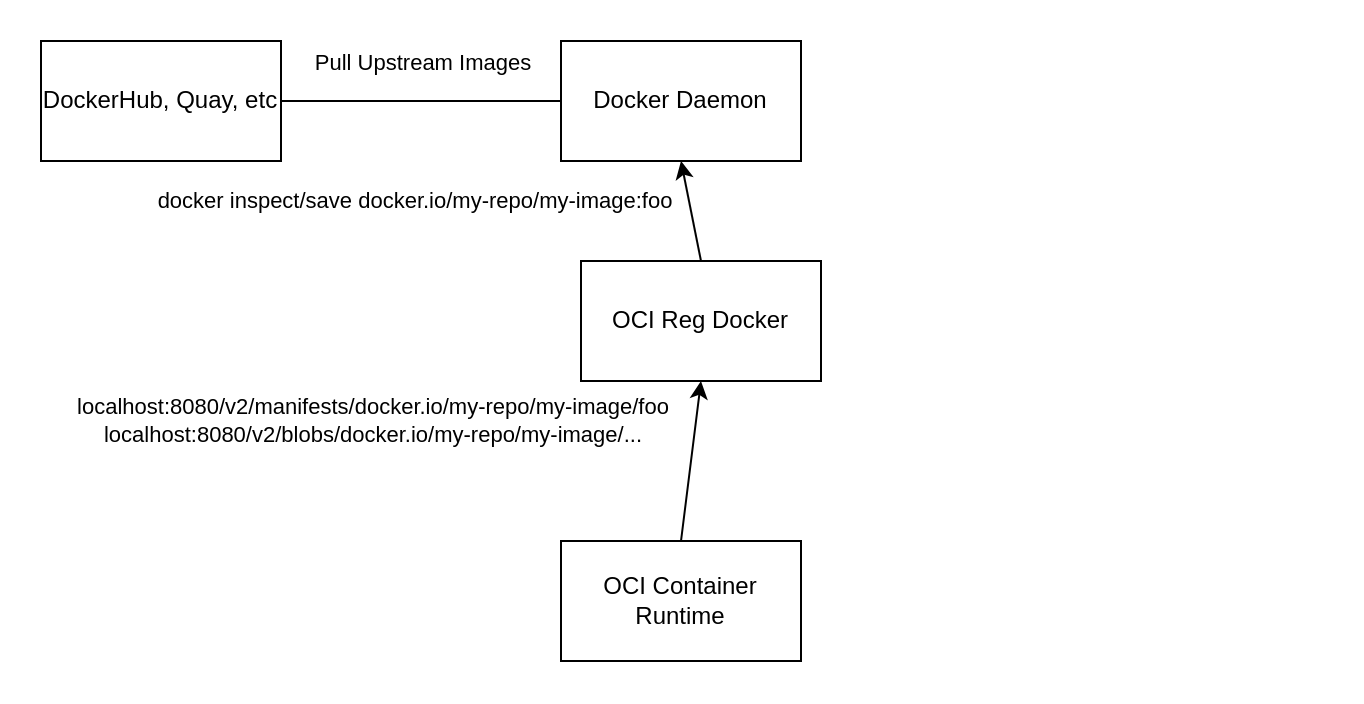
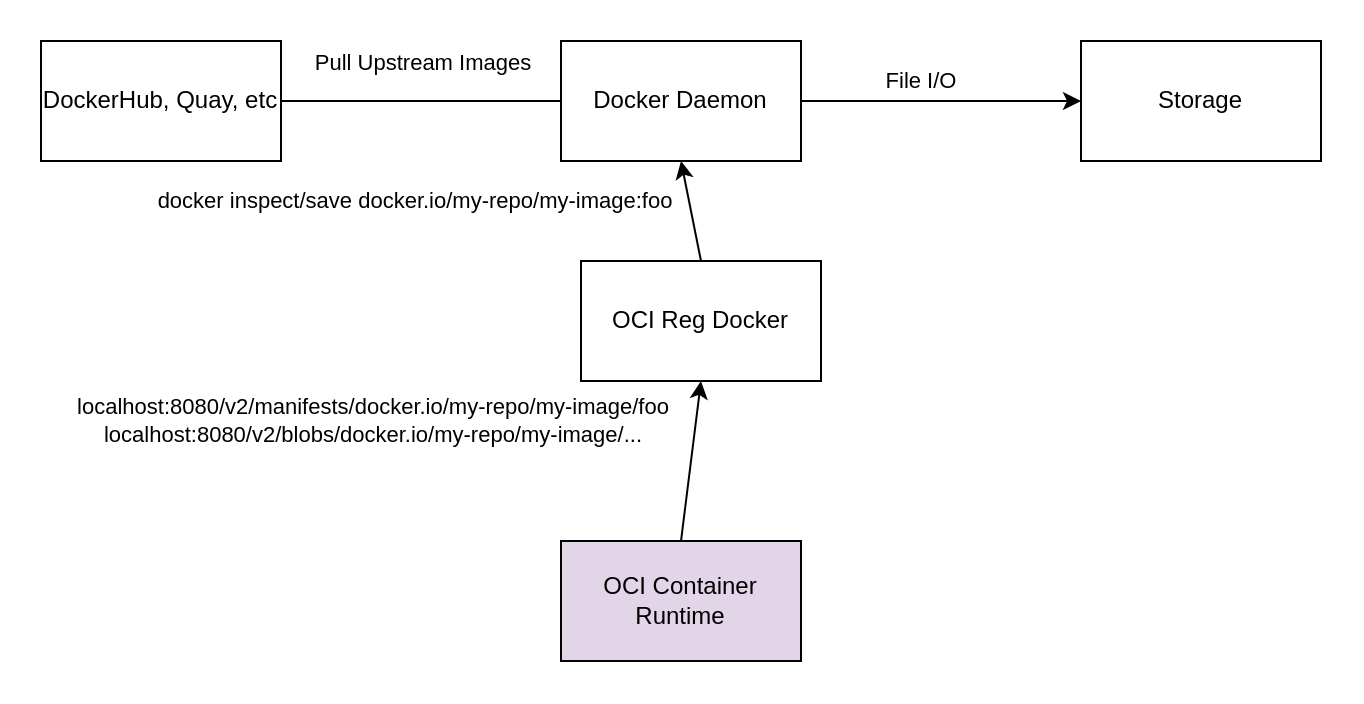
edge "Docker Daemon" -> "Storage": added, label "File I/O"
node "Storage": added
node "OCI Container Runtime": fillcolor #ffffff -> #e1d5e7
